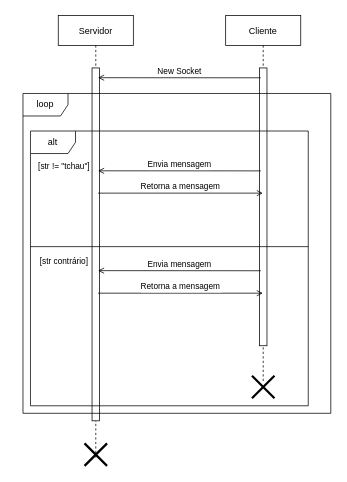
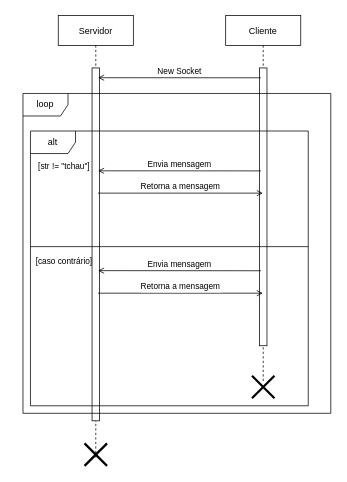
node "[str contrário]": label "[str contrário]" -> "[caso contrário]"
